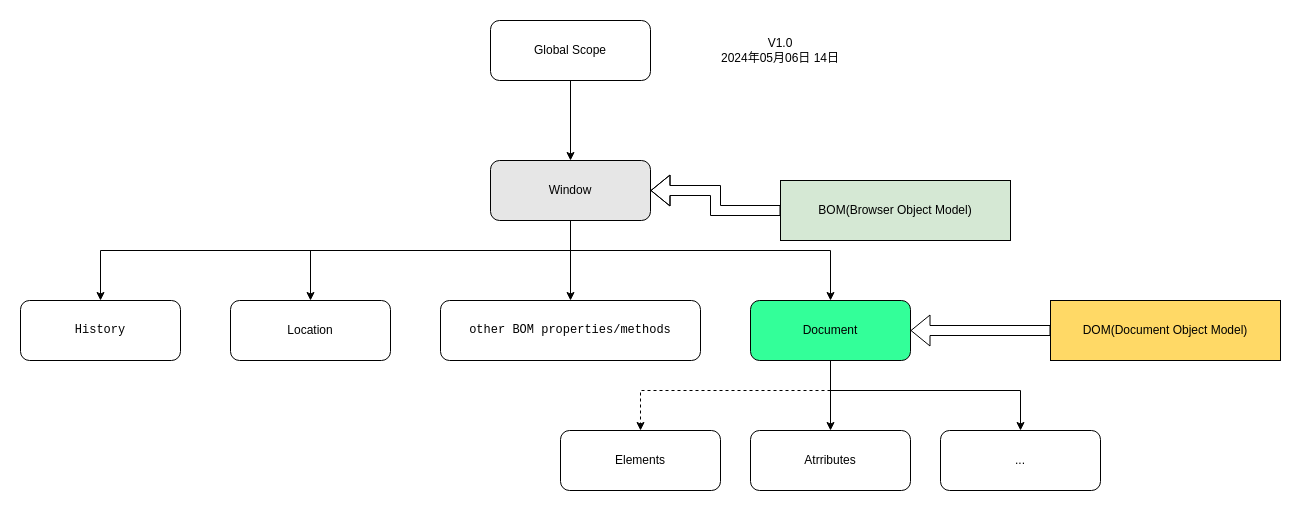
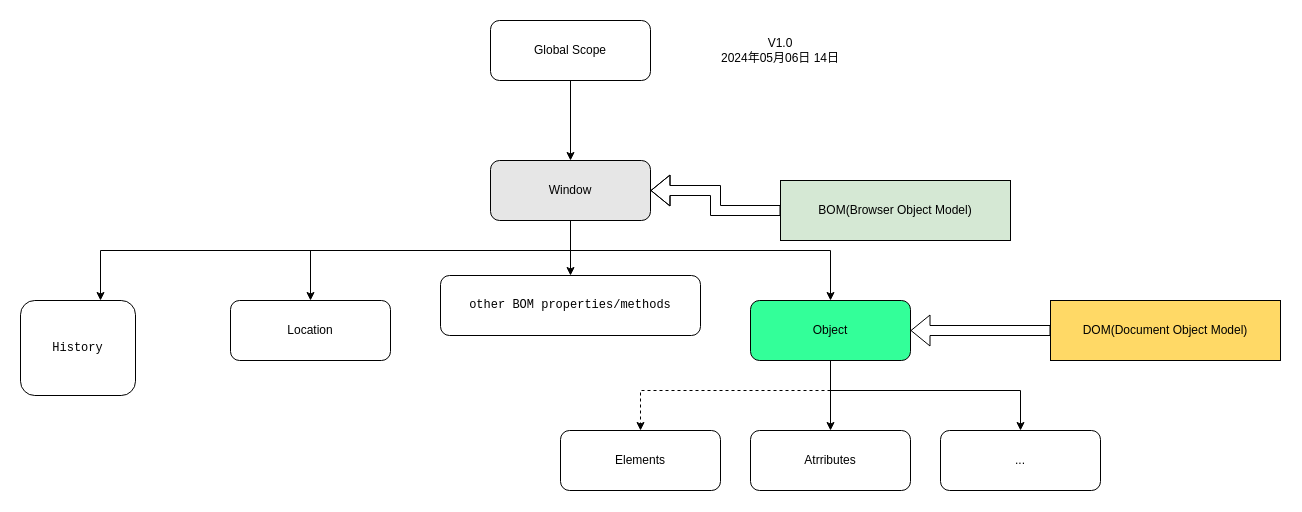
node "History": size 160x60 -> 115x95
node "other BOM properties/methods": moved (571, 331) -> (571, 306)
node "Document": label "Document" -> "Object"
